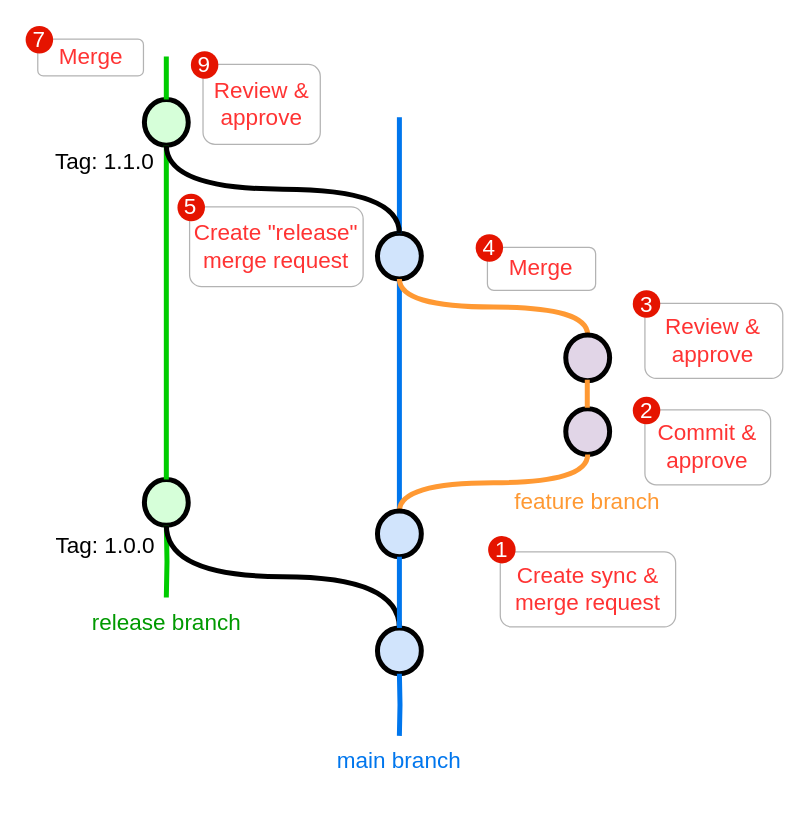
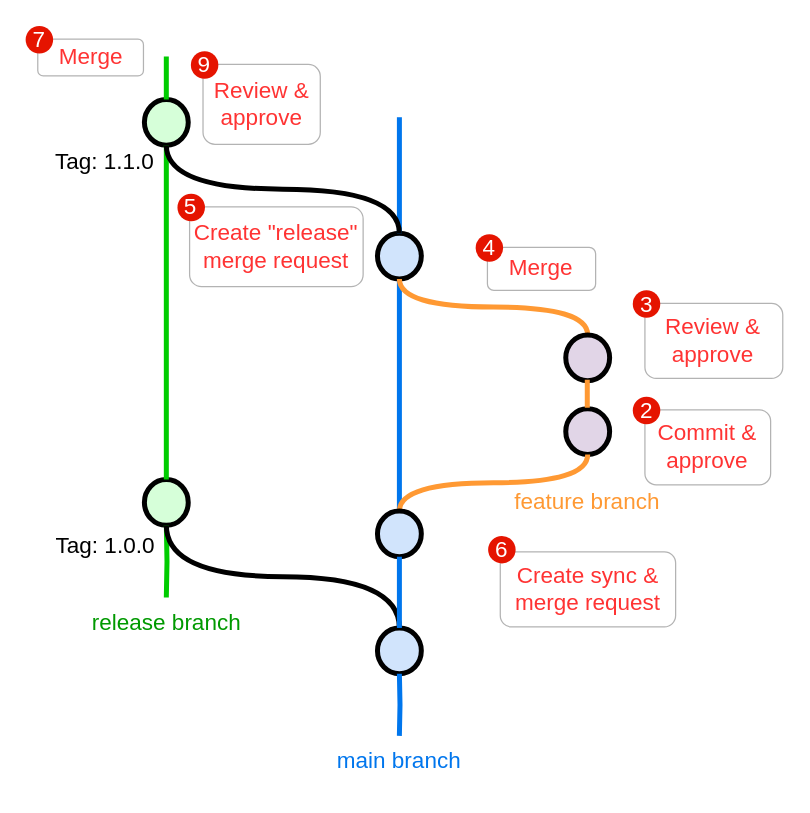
node "1": label "1" -> "6"
